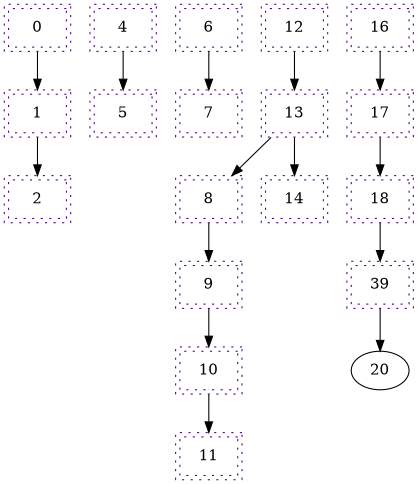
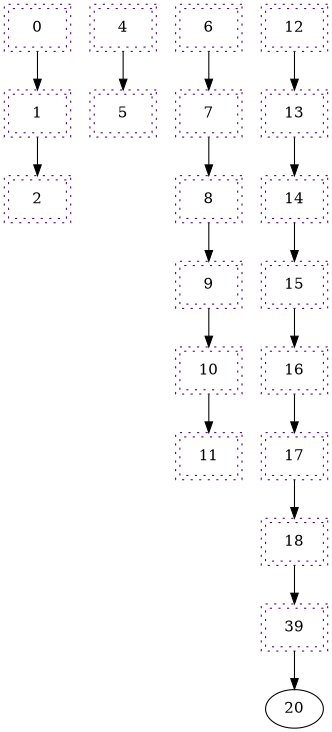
edge "13" -> "8": now "7" -> "8"
node "15": added
